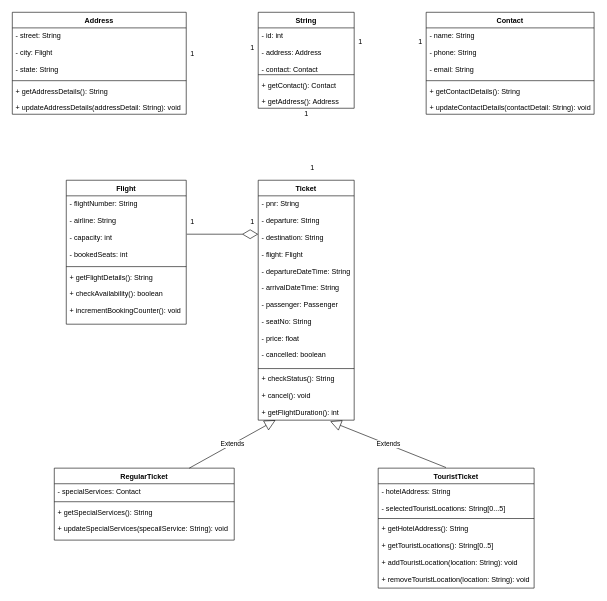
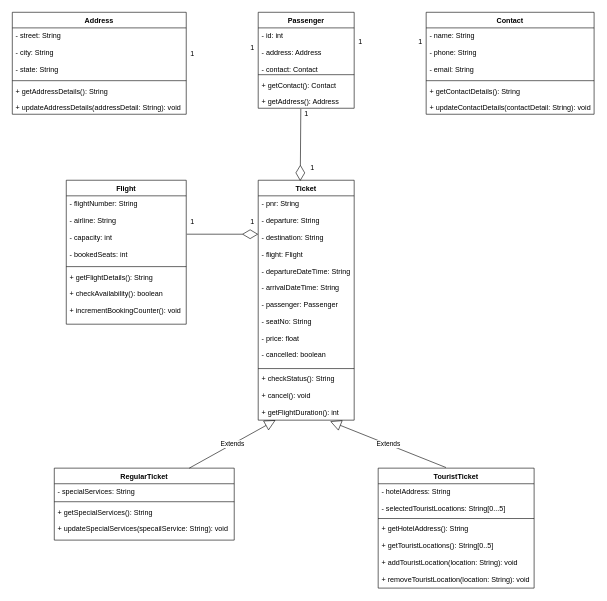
node "String": label "String" -> "Passenger"
node "- street: String - city: Flight - state: String": label "- street: String - city: Flight - state: String" -> "- street: String - city: String - state: String"
edge "+ getContact(): Contact + getAddress(): Address" -> "Ticket": added
node "- specialServices: Contact": label "- specialServices: Contact" -> "- specialServices: String"
